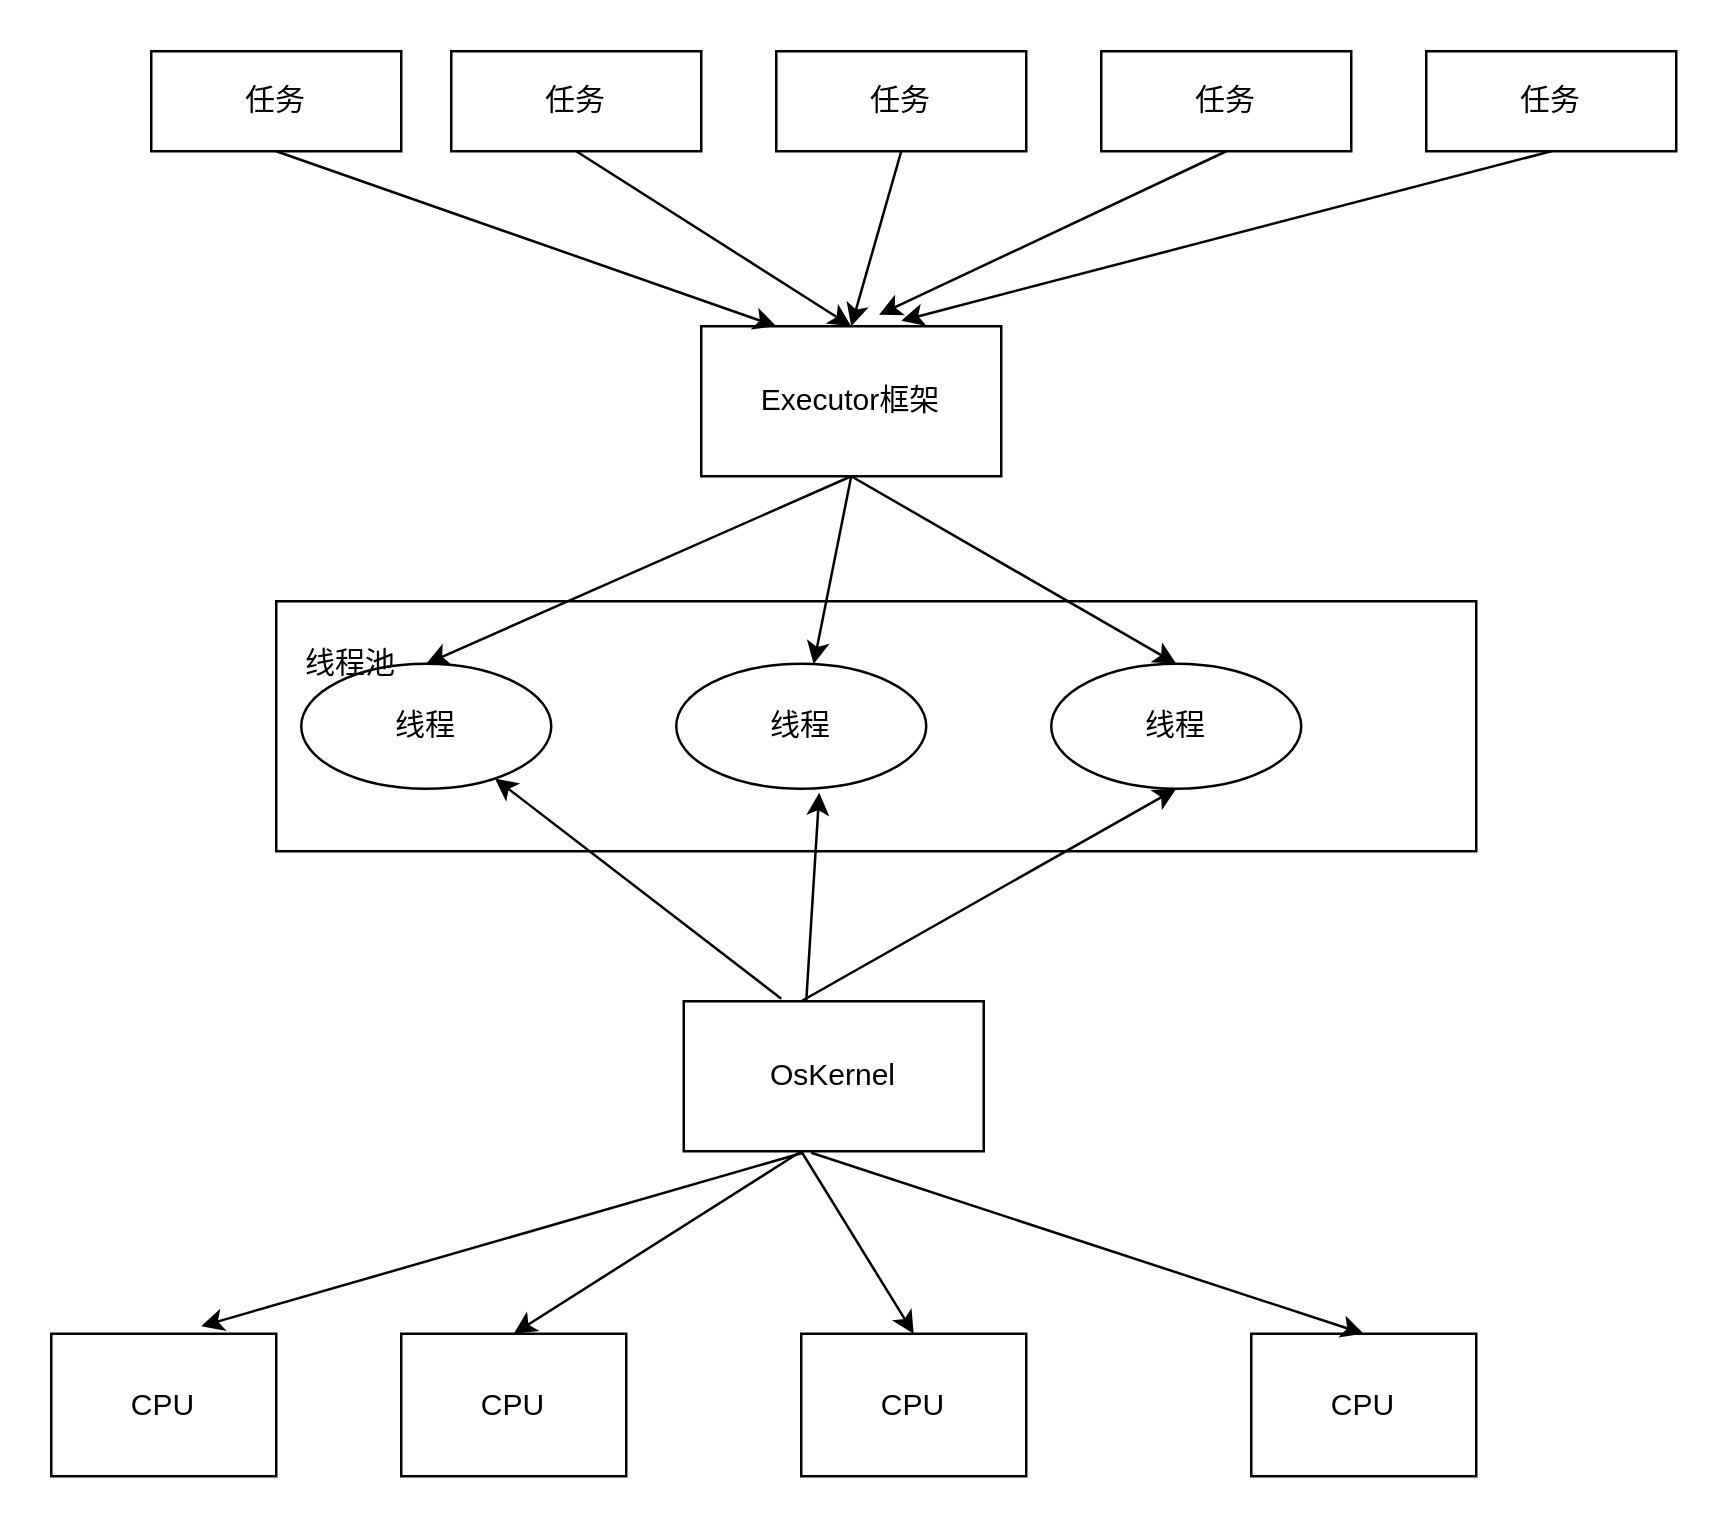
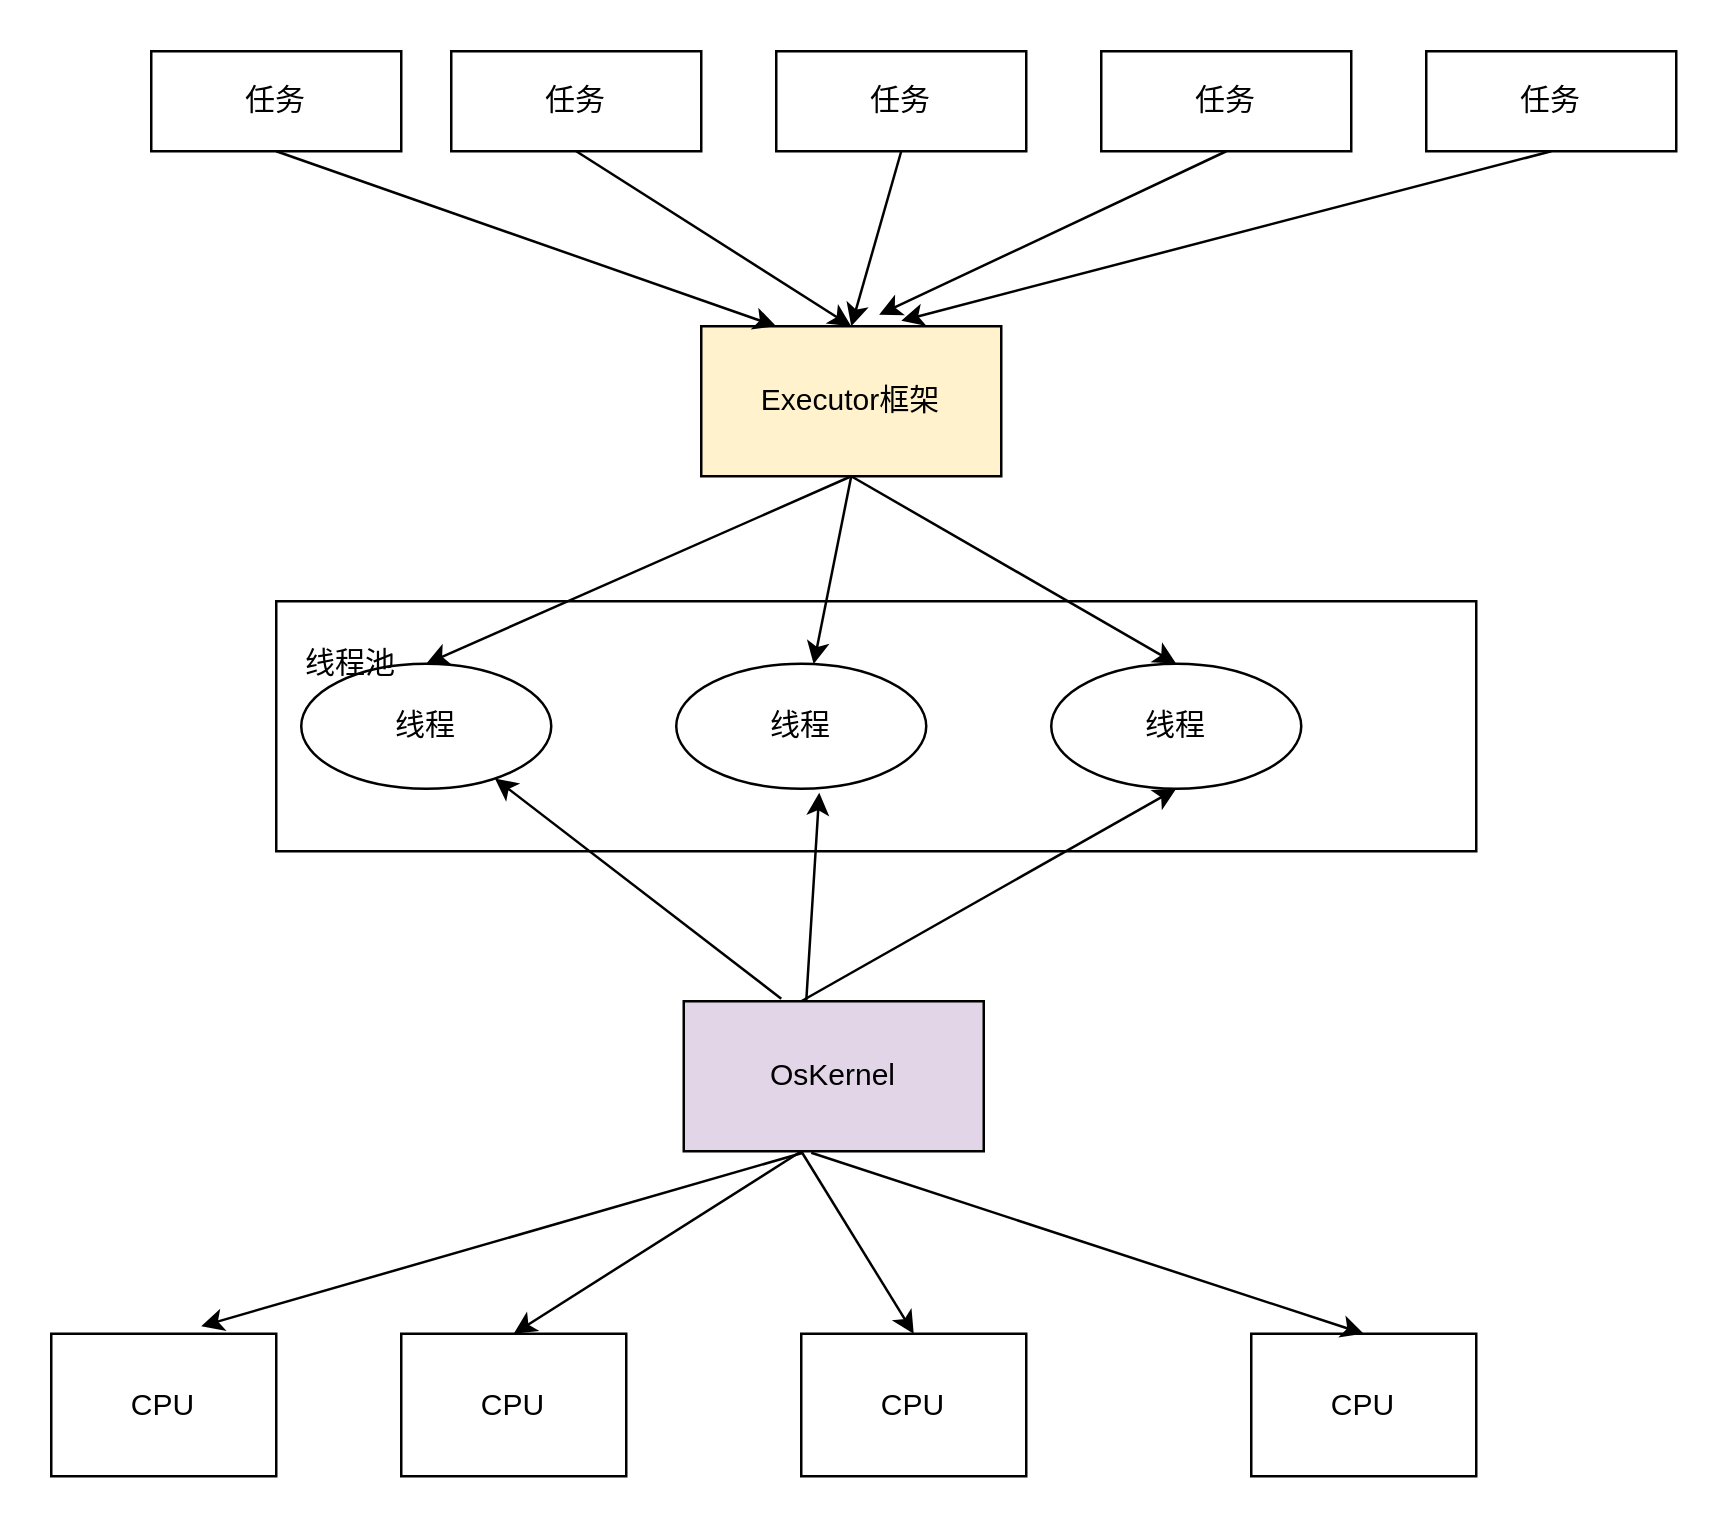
node "Executor框架": fillcolor #ffffff -> #fff2cc
node "OsKernel": fillcolor #ffffff -> #e1d5e7
